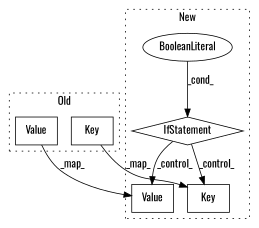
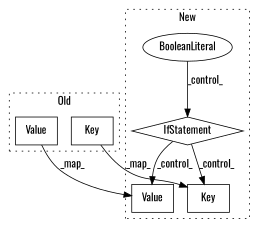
edge "BooleanLiteral" -> "IfStatement": label "_cond_" -> "_control_"
